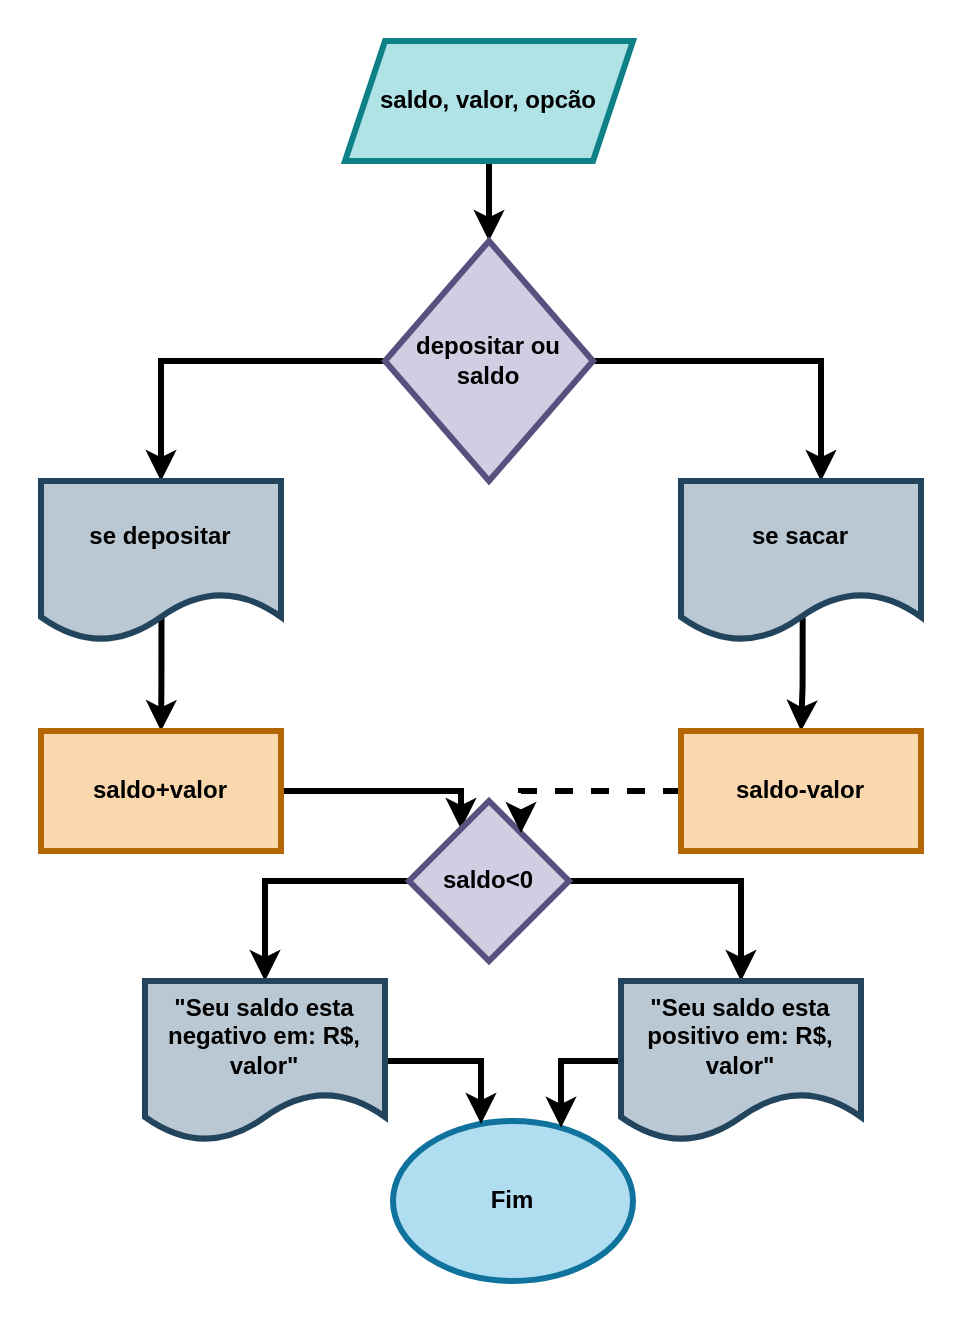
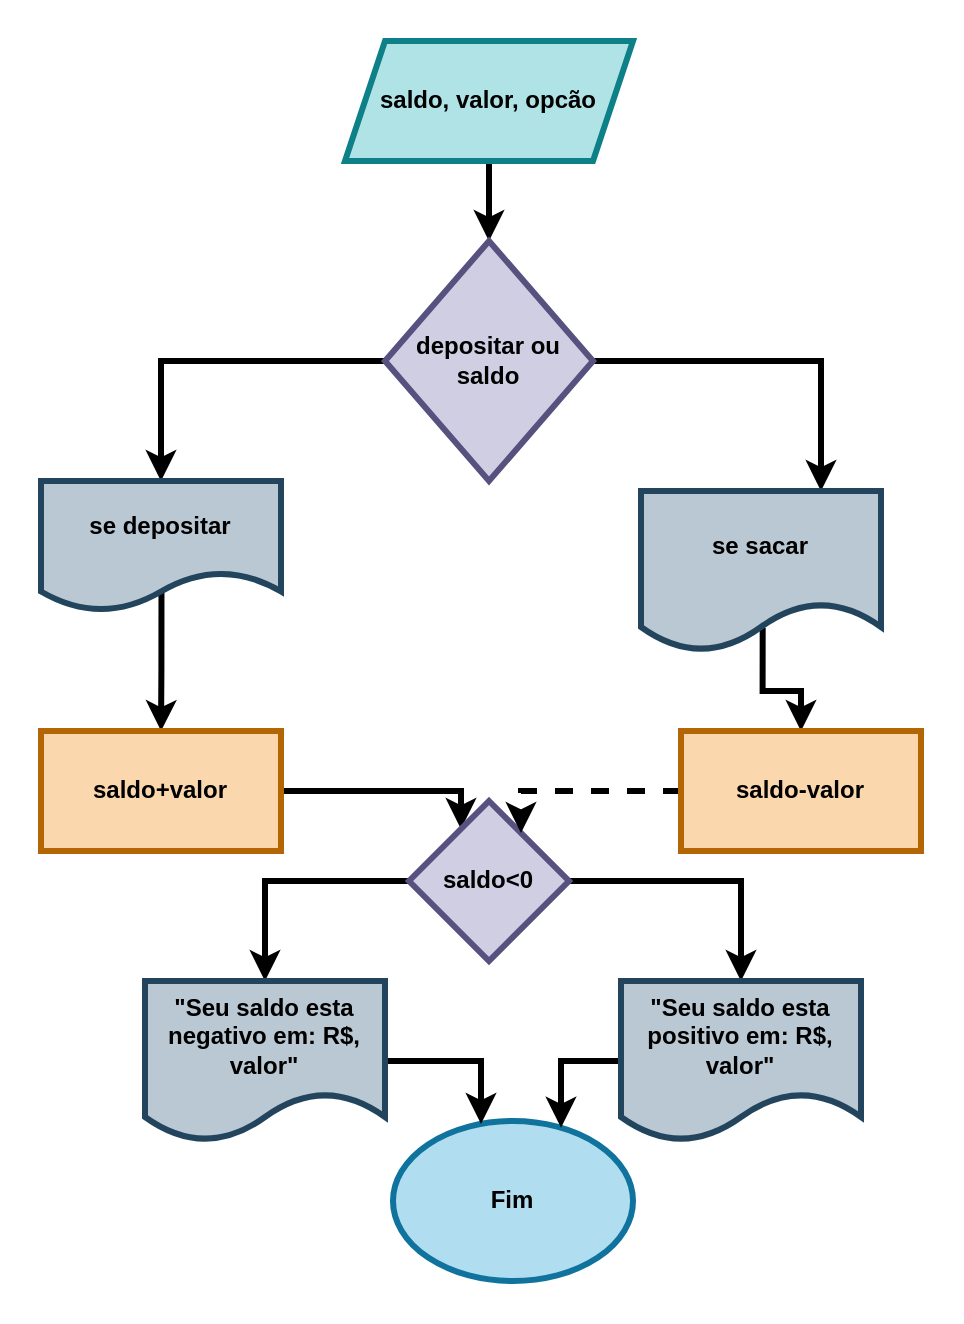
node "se depositar": size 240x160 -> 240x130
node "se sacar": moved (801, 561) -> (761, 571)
